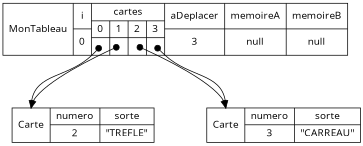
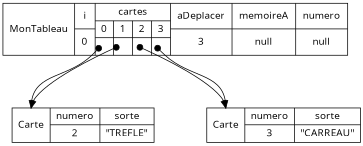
node "MonTableau": text "memoireB" -> "numero"
